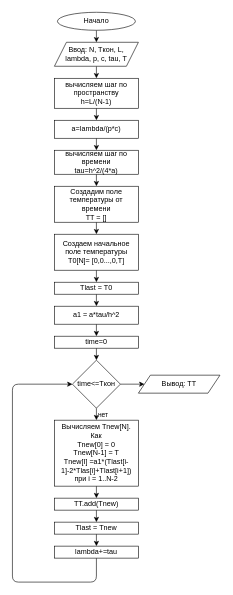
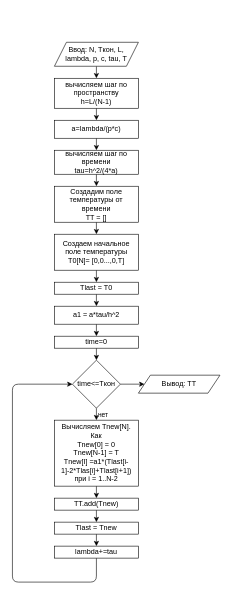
node "Начало": removed
edge "Начало" -> "Ввод: N, Tкон, L, lambda, p, c, tau, T": removed
